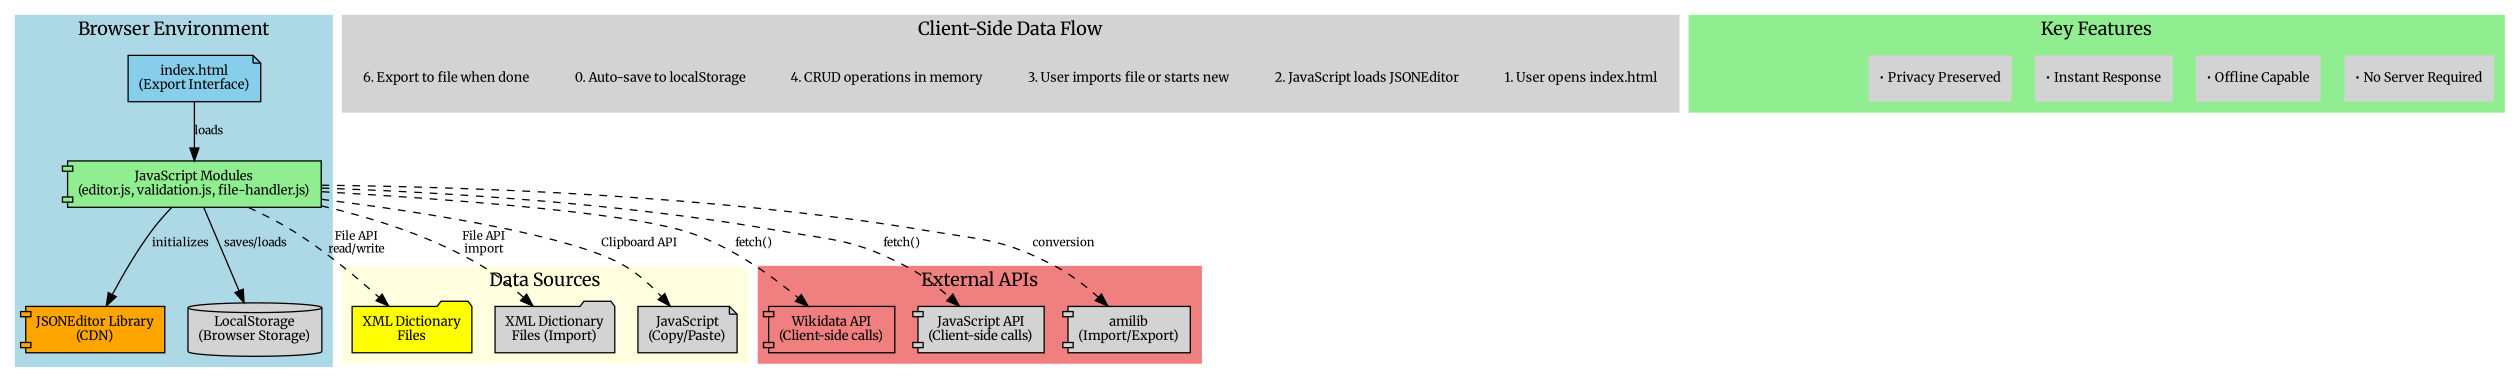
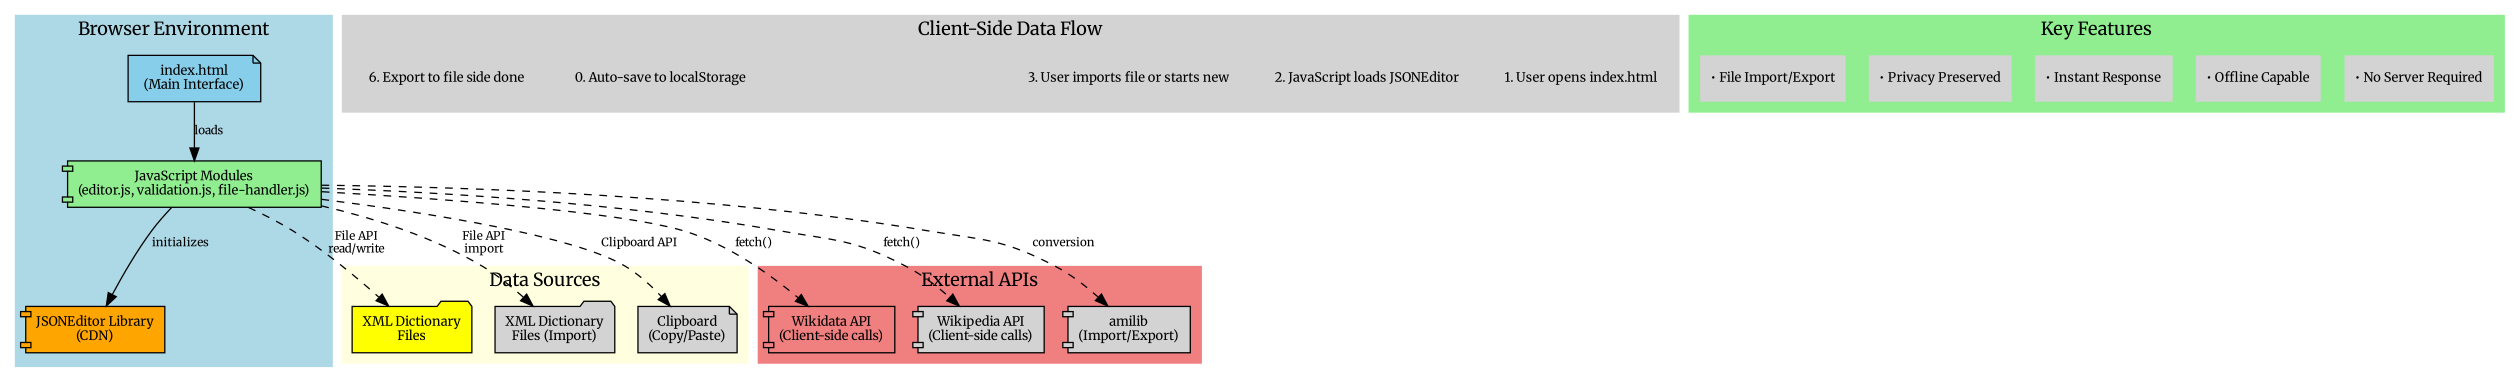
node "index.html (Export Interface)": label "index.html (Export Interface)" -> "index.html (Main Interface)"
node "6. Export to file when done": label "6. Export to file when done" -> "6. Export to file side done"
node "4. CRUD operations in memory": removed
node "• File Import/Export": added
node "LocalStorage (Browser Storage)": removed
node "JavaScript (Copy/Paste)": label "JavaScript (Copy/Paste)" -> "Clipboard (Copy/Paste)"
node "JavaScript API (Client-side calls)": label "JavaScript API (Client-side calls)" -> "Wikipedia API (Client-side calls)"
